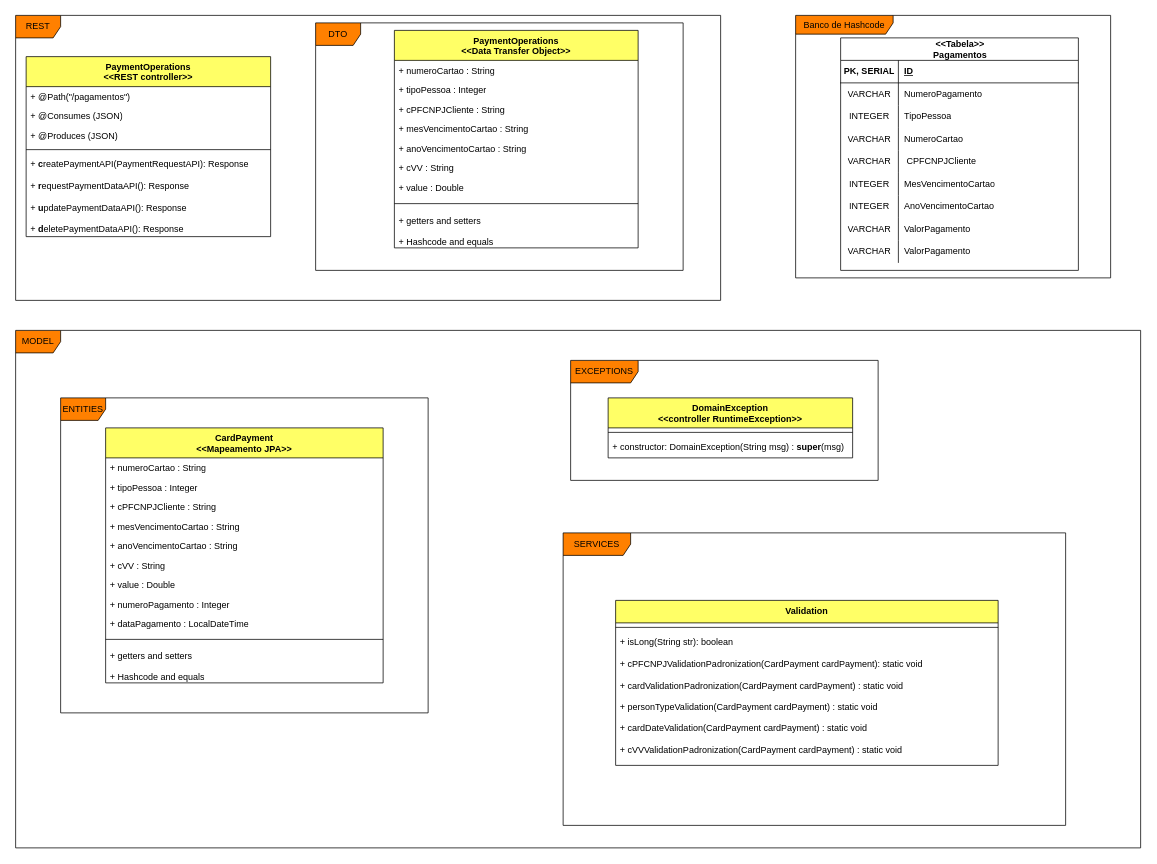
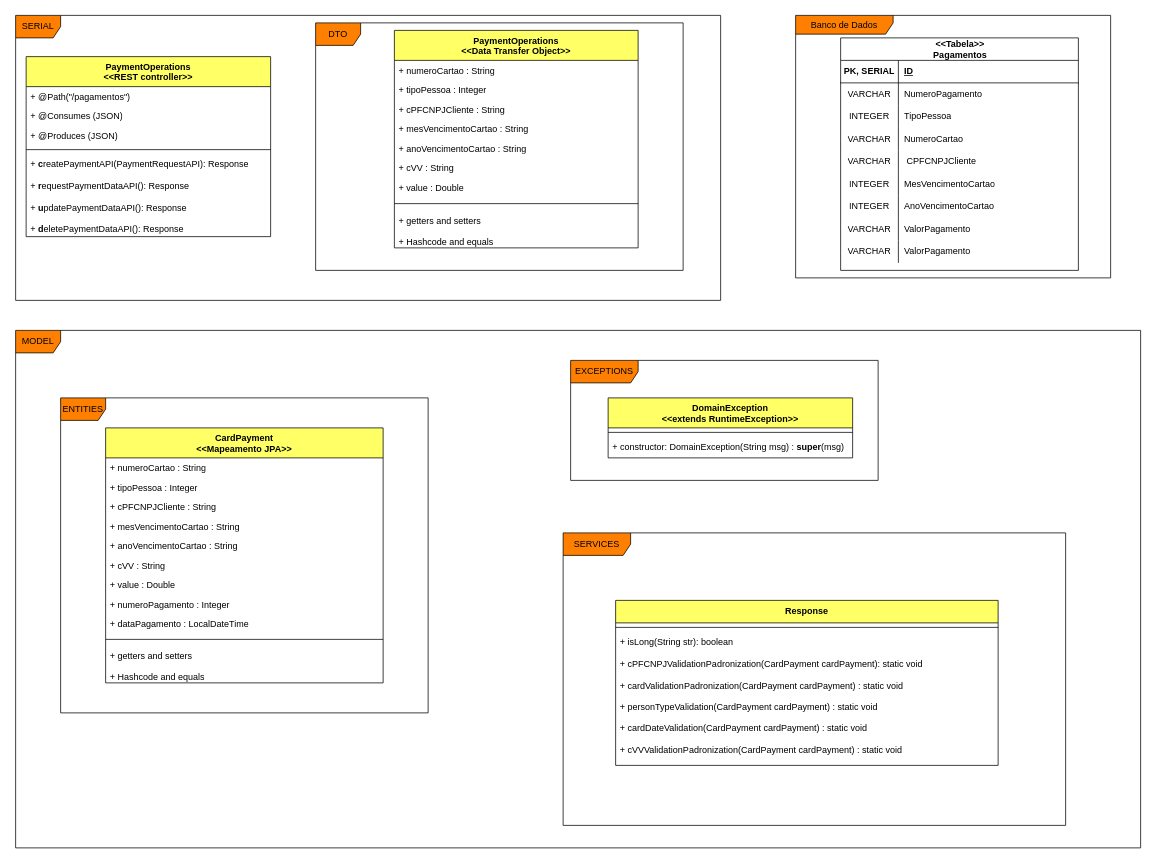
node "Banco de Hashcode": label "Banco de Hashcode" -> "Banco de Dados"
node "REST": label "REST" -> "SERIAL"
node "DomainException <<controller RuntimeException>>": label "DomainException <<controller RuntimeException>>" -> "DomainException <<extends RuntimeException>>"
node "Validation": label "Validation" -> "Response"
